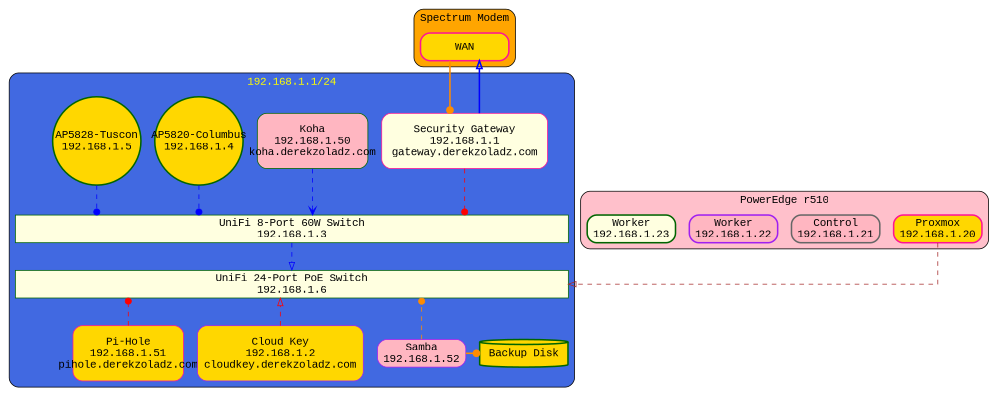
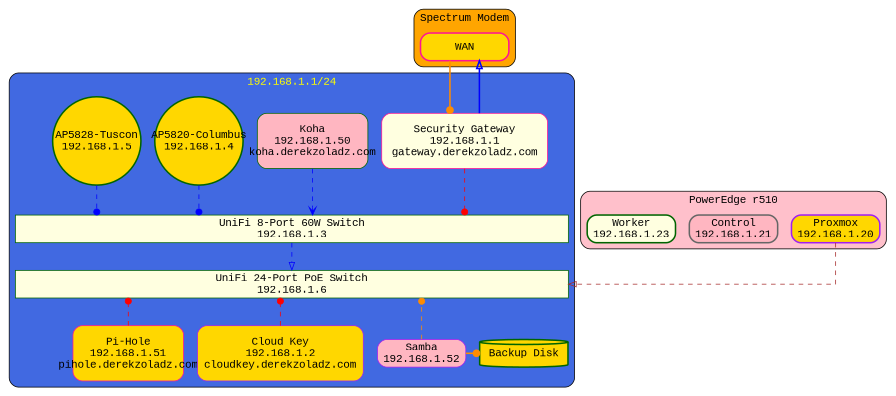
node "Worker 192.168.1.22": removed
node "Proxmox 192.168.1.20": color deeppink -> purple
edge "Cloud Key 192.168.1.2 cloudkey.derekzoladz.com" -> "UniFi 24-Port PoE Switch 192.168.1.6": arrowhead onormal -> dot
